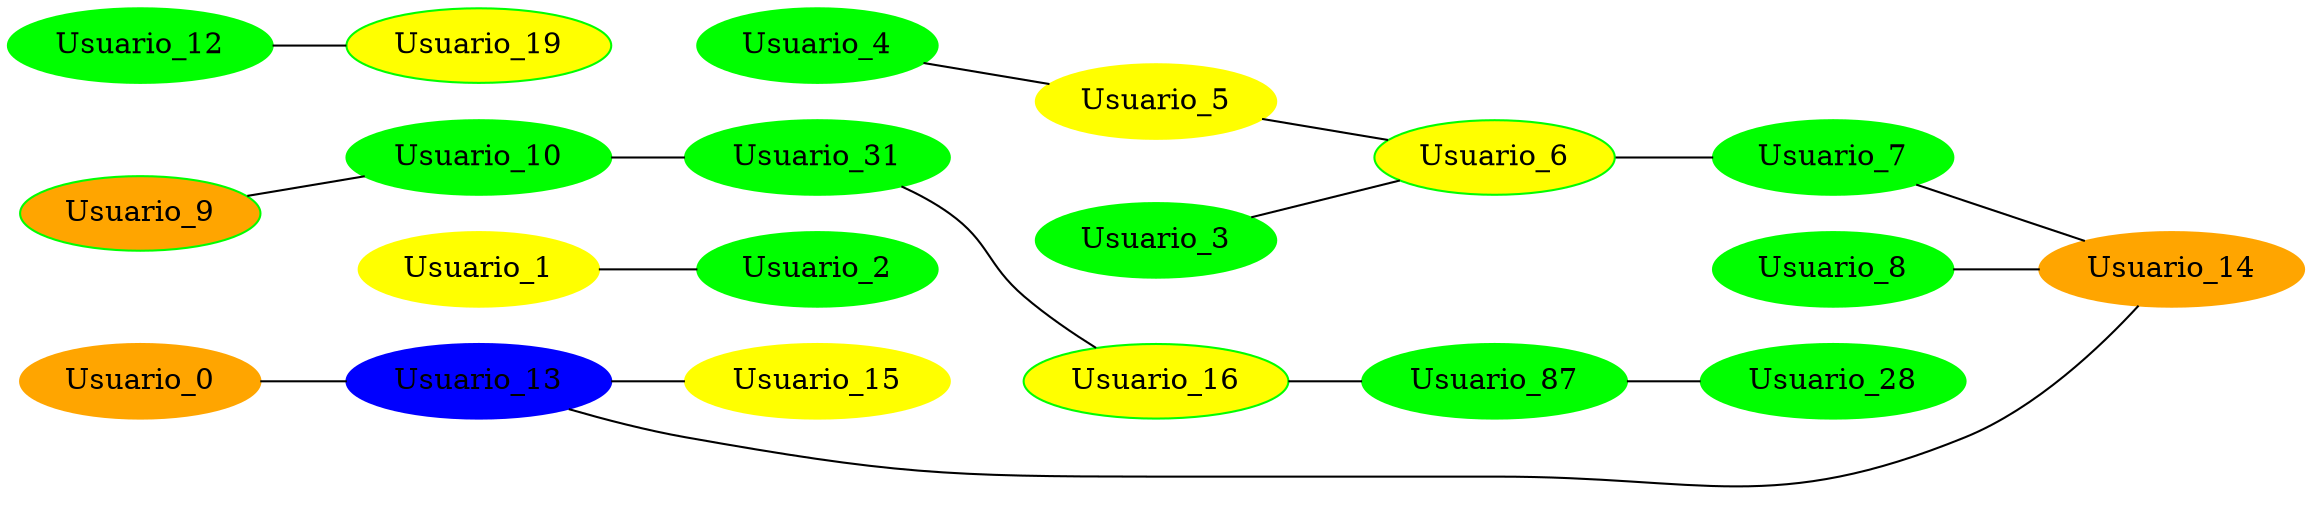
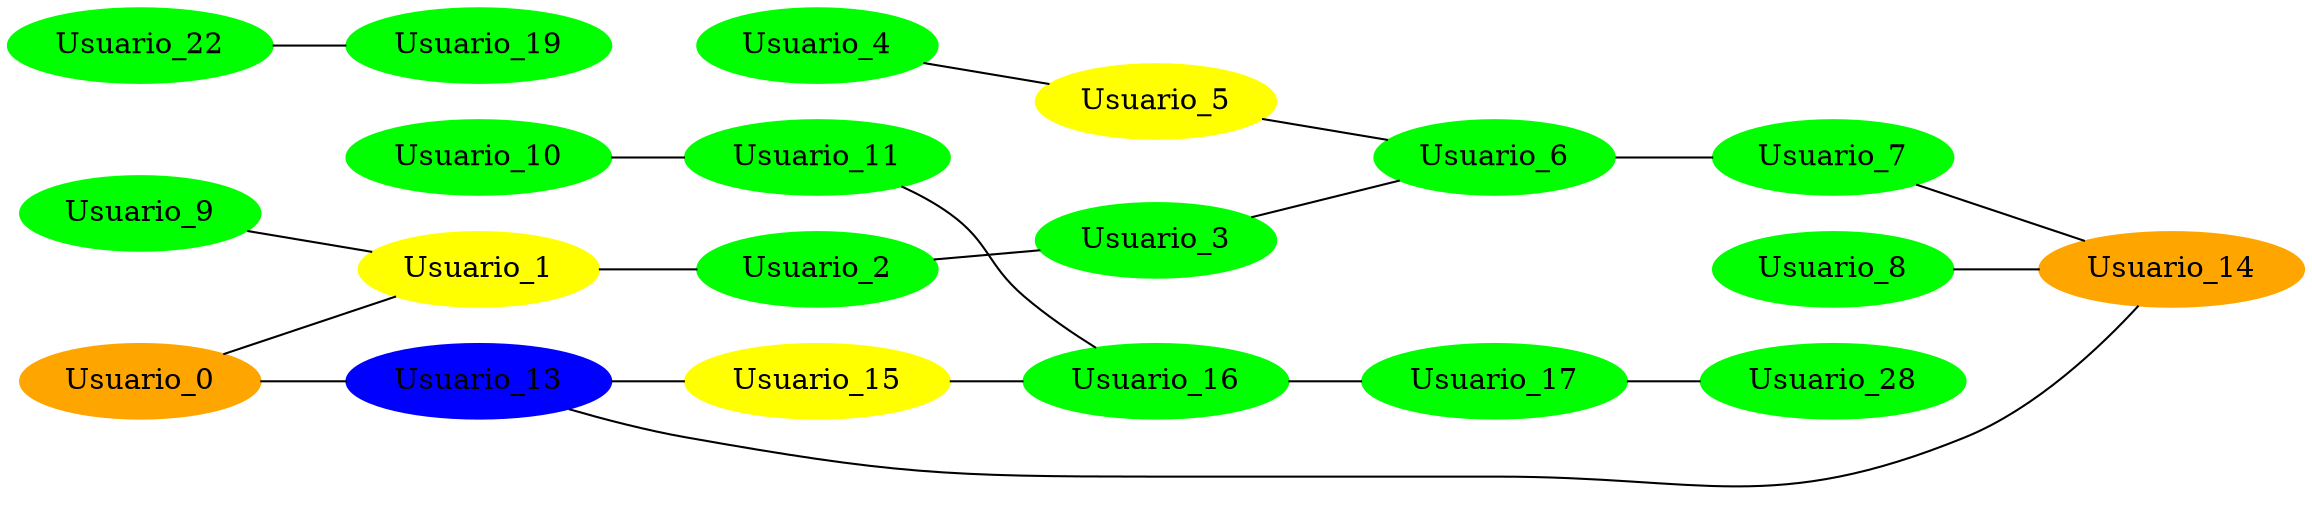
node "Usuario_12": label "Usuario_12" -> "Usuario_22"
node "Usuario_19": fillcolor yellow -> green
node "Usuario_31": label "Usuario_31" -> "Usuario_11"
node "Usuario_6": fillcolor yellow -> green
edge "Usuario_10" -- "Usuario_9": now "Usuario_1" -- "Usuario_9"
node "Usuario_9": fillcolor orange -> green
edge "Usuario_3" -- "Usuario_2": added
edge "Usuario_1" -- "Usuario_0": added
edge "Usuario_15" -- "Usuario_16": added
node "Usuario_16": fillcolor yellow -> green
node "Usuario_87": label "Usuario_87" -> "Usuario_17"
